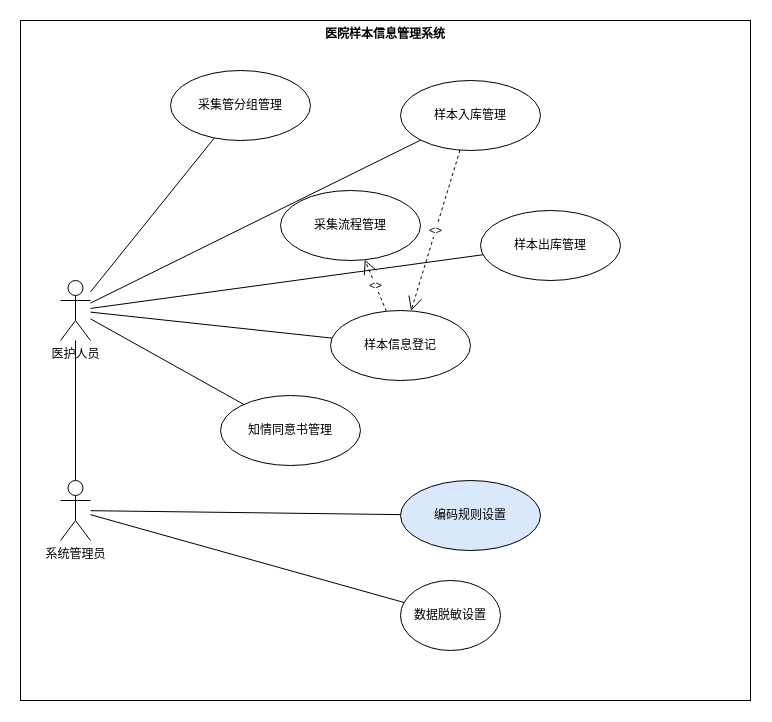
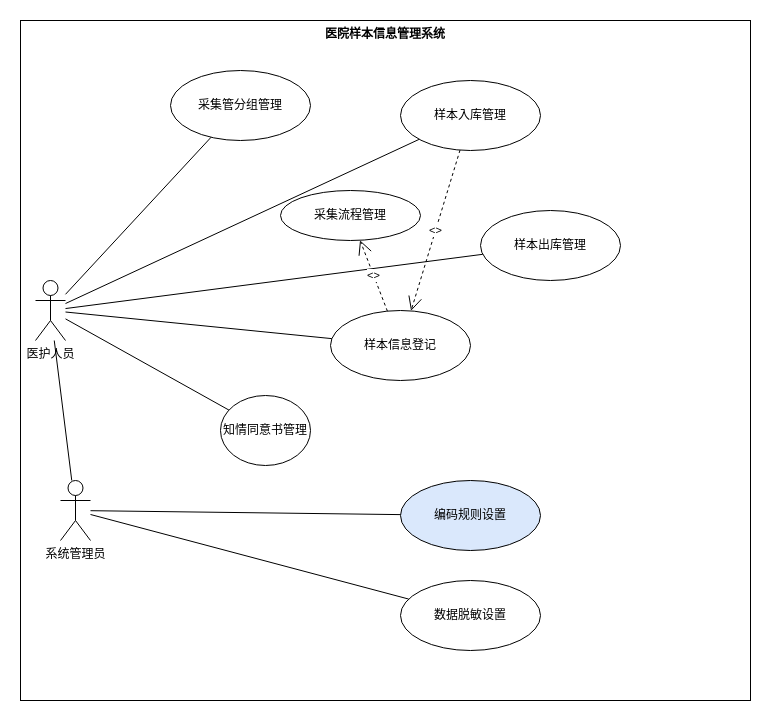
node "采集流程管理": size 140x70 -> 140x50
node "医护人员": moved (76, 311) -> (51, 311)
node "知情同意书管理": size 140x70 -> 90x70
node "数据脱敏设置": size 100x70 -> 140x70
